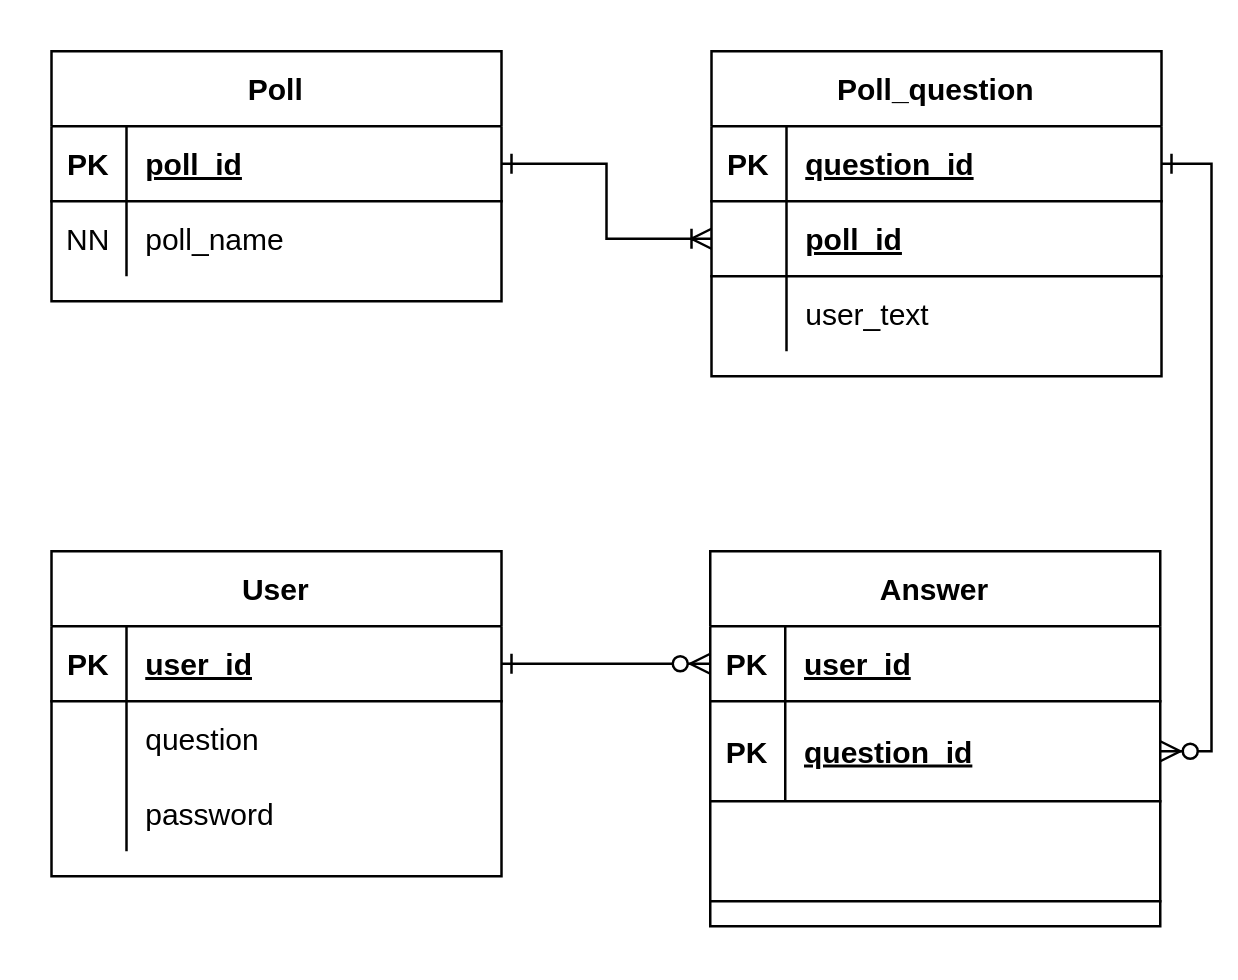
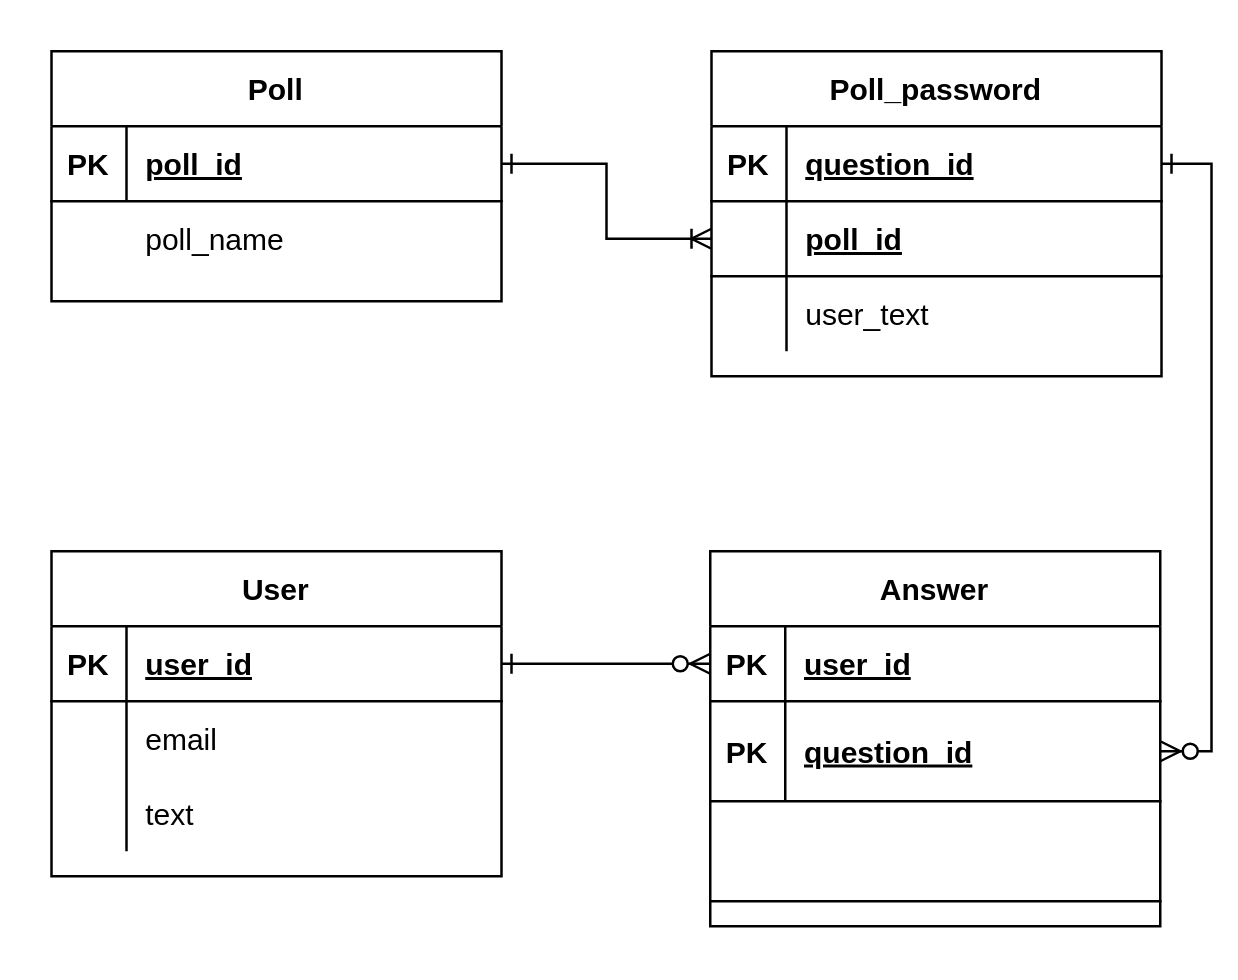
node "Poll_question": label "Poll_question" -> "Poll_password"
node "NN": removed
node "question": label "question" -> "email"
node "password": label "password" -> "text"
